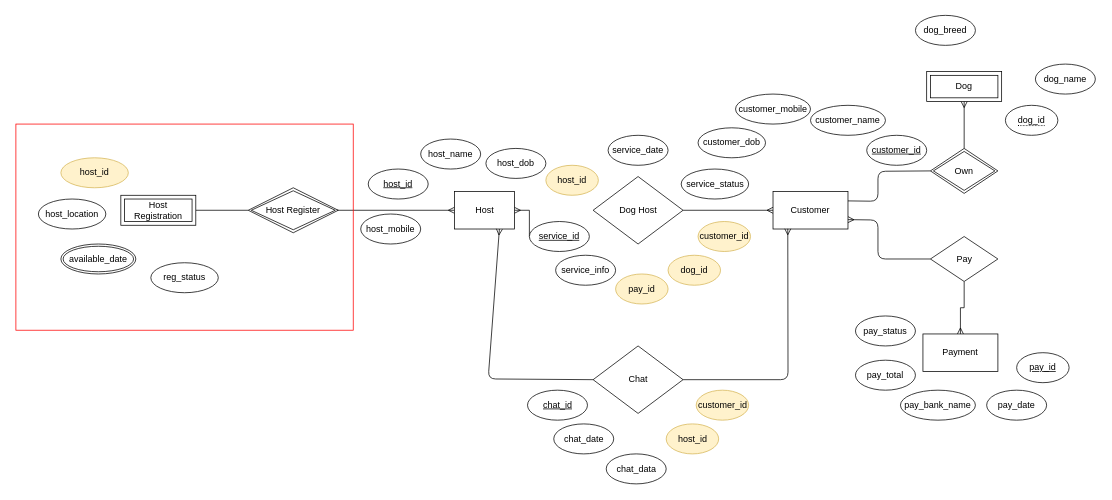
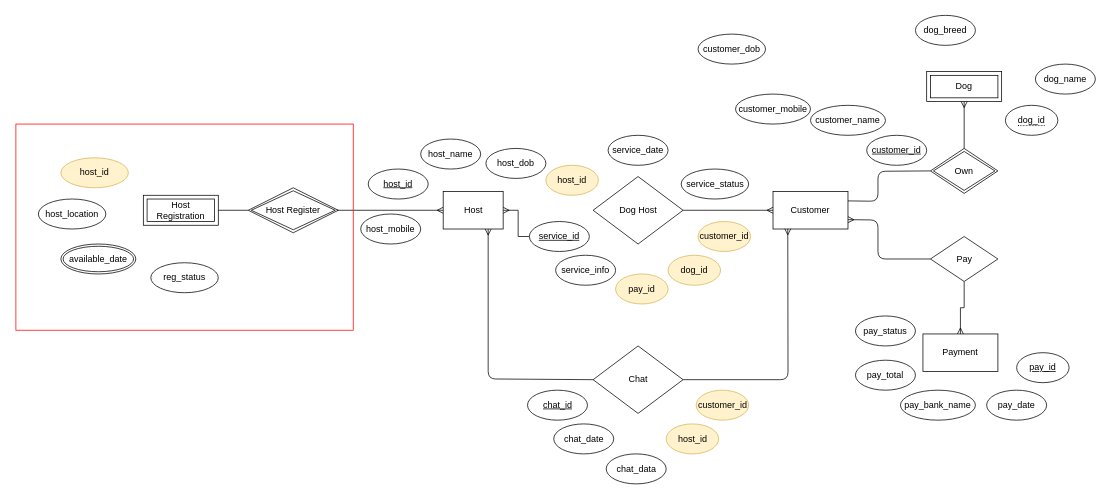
node "customer_dob": moved (732, 143) -> (732, 49)
node "Host Registration": moved (158, 210) -> (180, 210)
node "Host": moved (484, 210) -> (473, 210)
